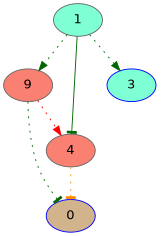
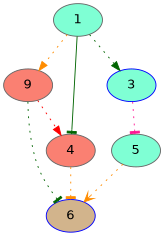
edge "1" -> "9": color darkgreen -> darkorange
node "5": added
node "0": label "0" -> "6"
